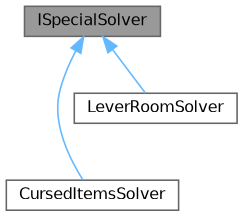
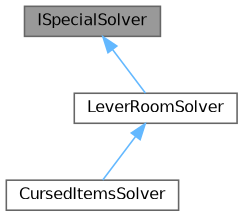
edge "CursedItemsSolver" -> "ISpecialSolver": now "CursedItemsSolver" -> "LeverRoomSolver"
